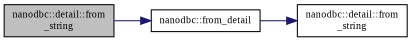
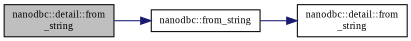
node "nanodbc::from_detail": label "nanodbc::from_detail" -> "nanodbc::from_string"
